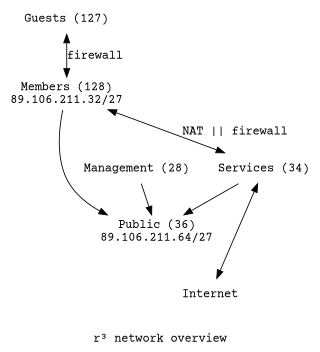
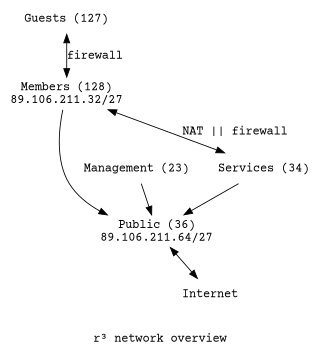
node "Management (28)": label "Management (28)" -> "Management (23)"
edge "Services (34)" -- "Internet": now "Public (36) 89.106.211.64/27" -- "Internet"
